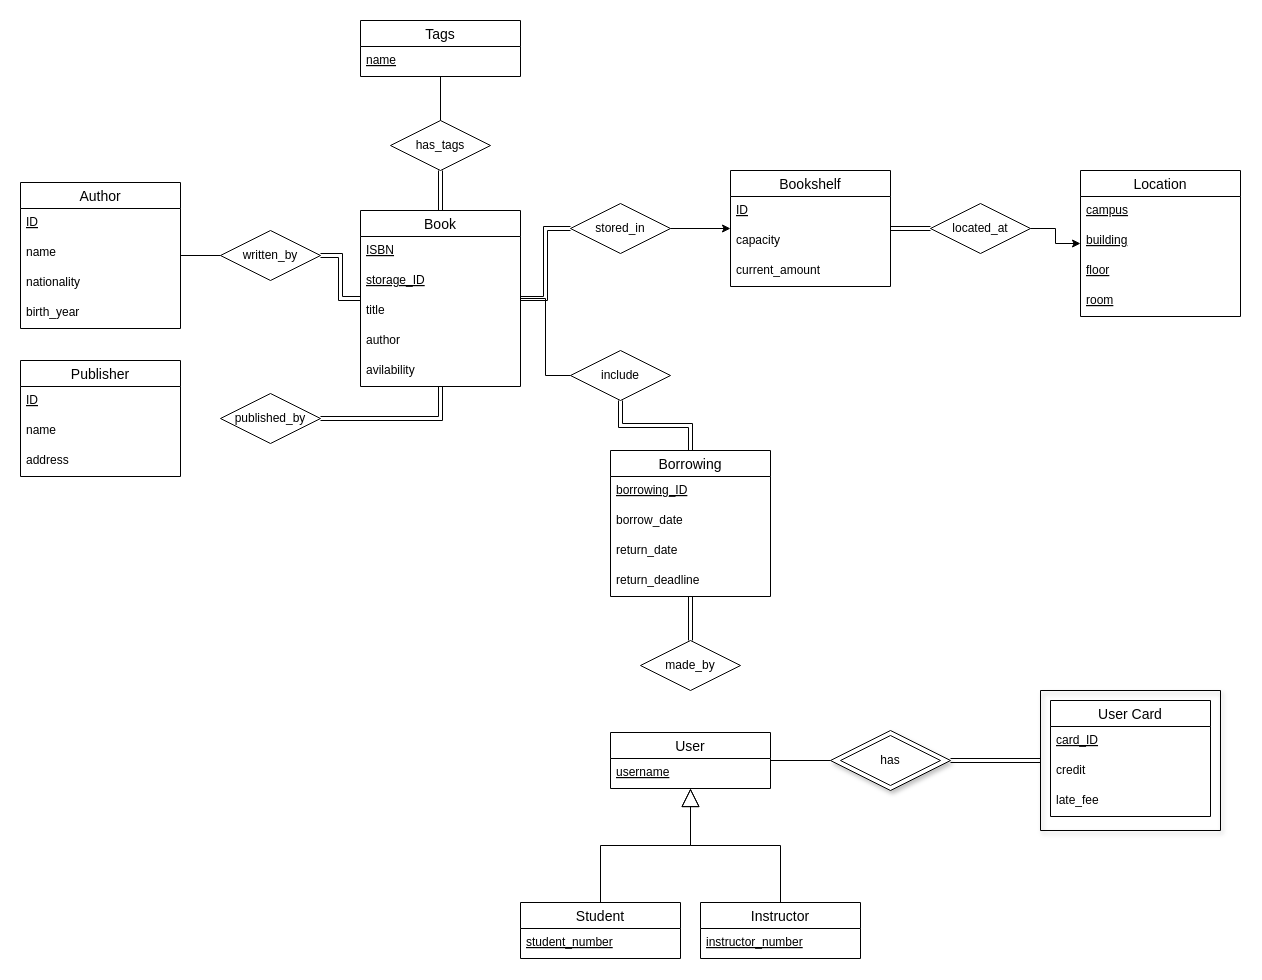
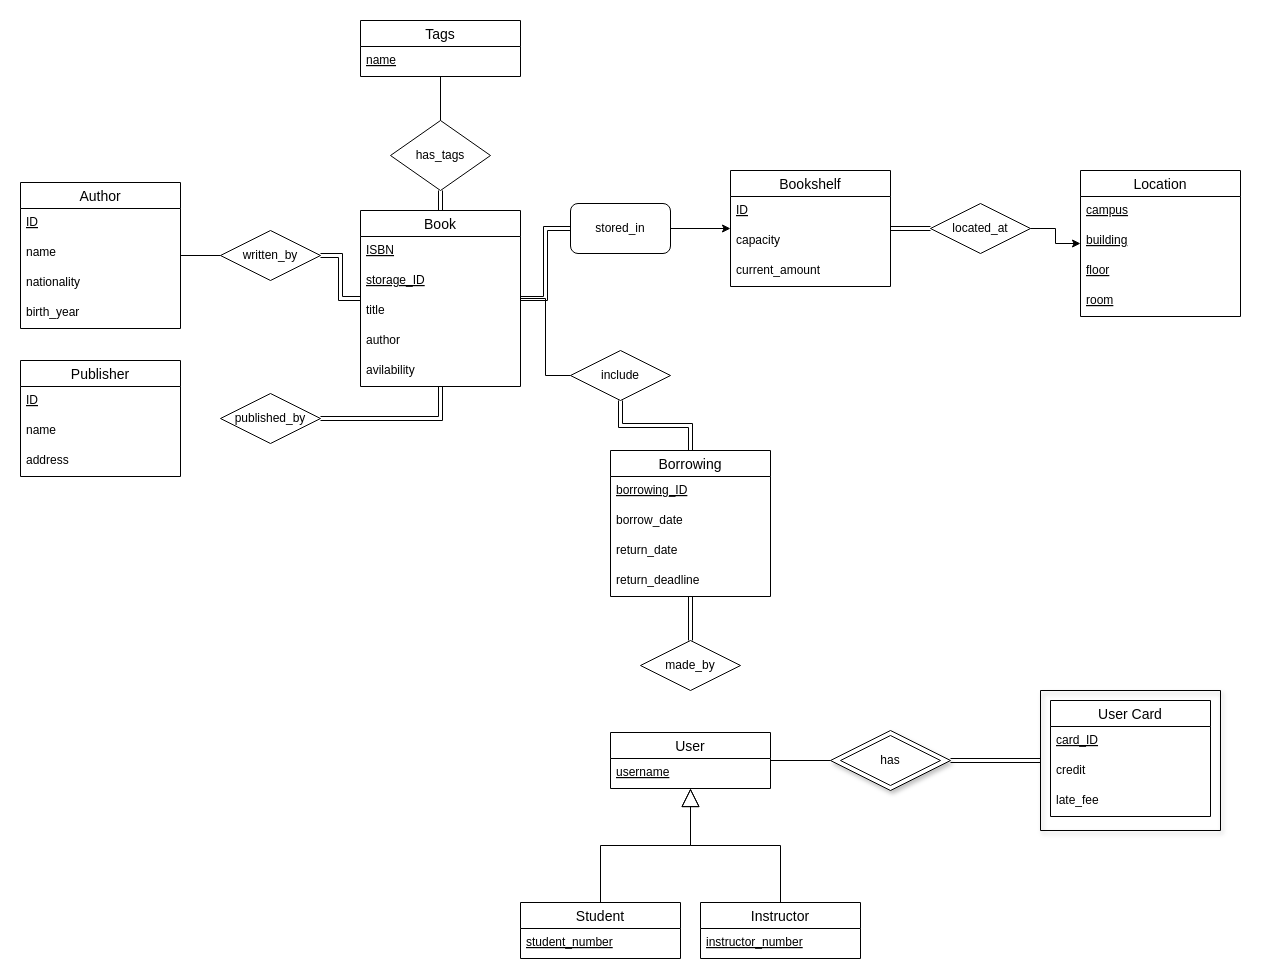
node "has_tags": size 100x50 -> 100x70
node "stored_in": shape diamond -> rounded rectangle
